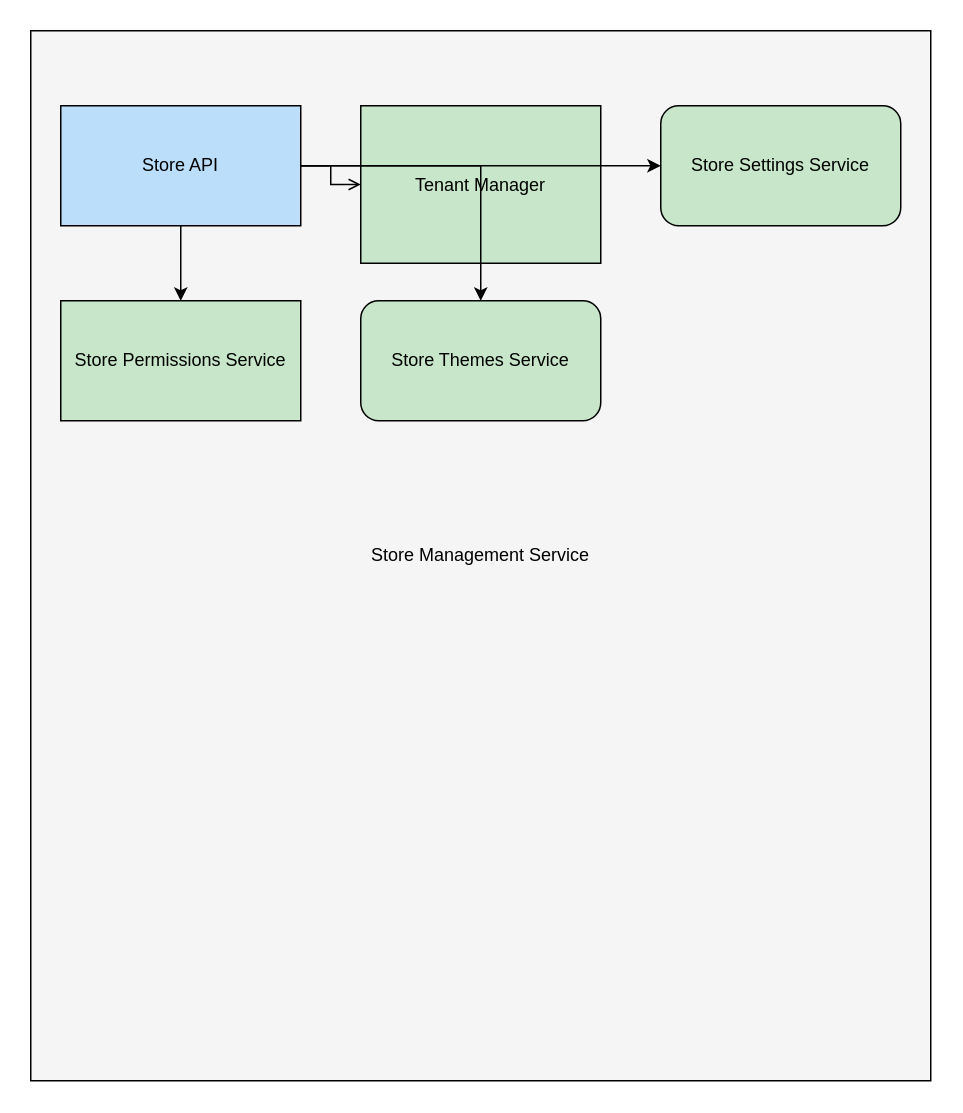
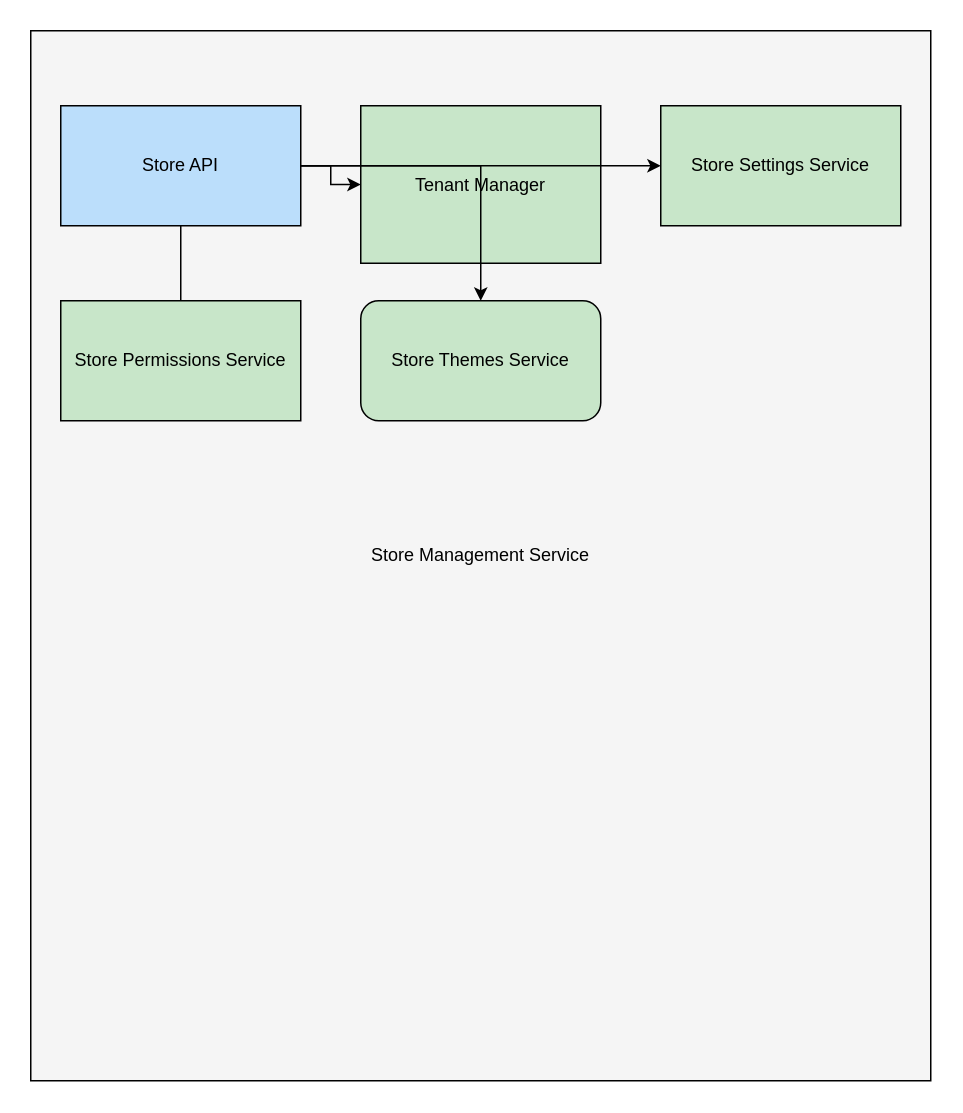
node "Store Settings Service": shape rounded rectangle -> rectangle
edge "Store API" -> "Tenant Manager": arrowhead open -> classic
edge "Store API" -> "Store Permissions Service": arrowhead classic -> none
